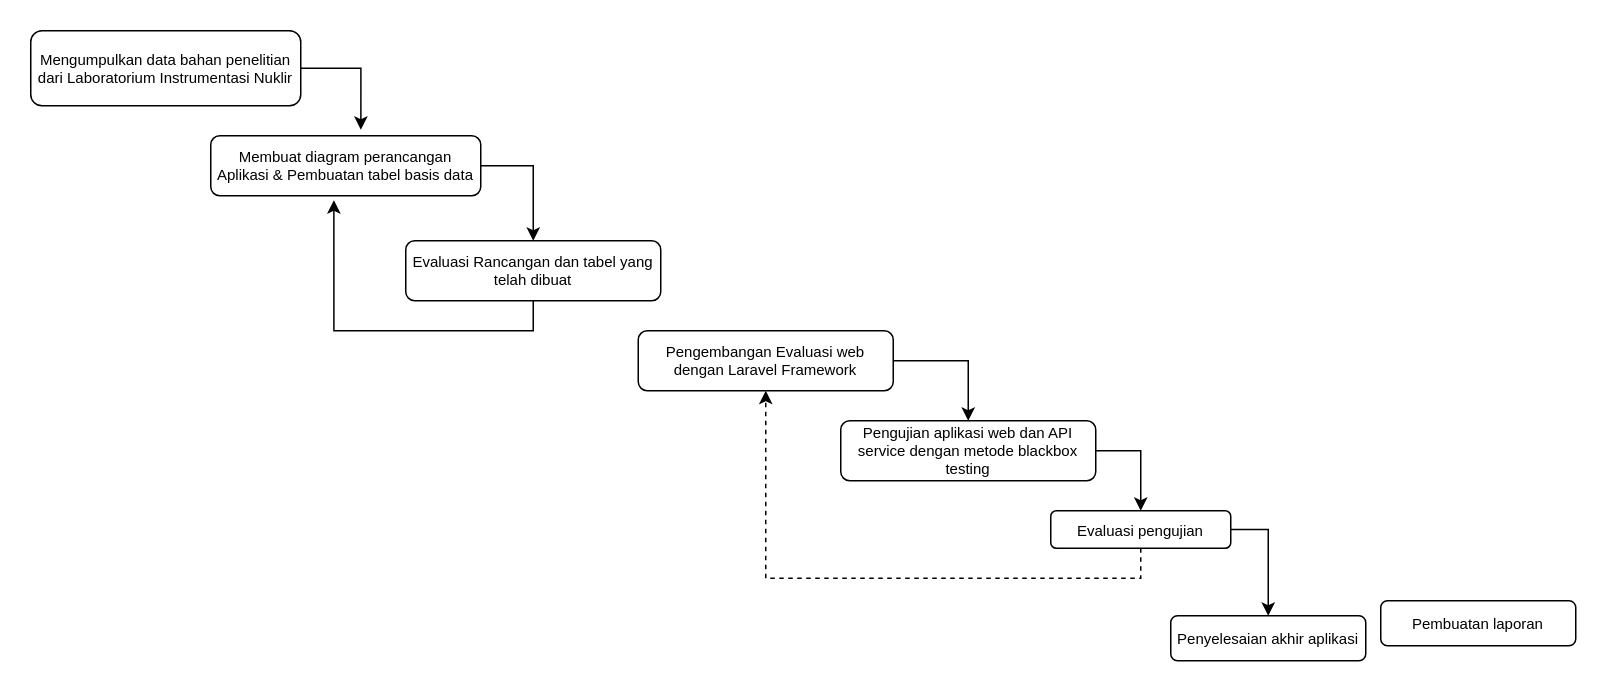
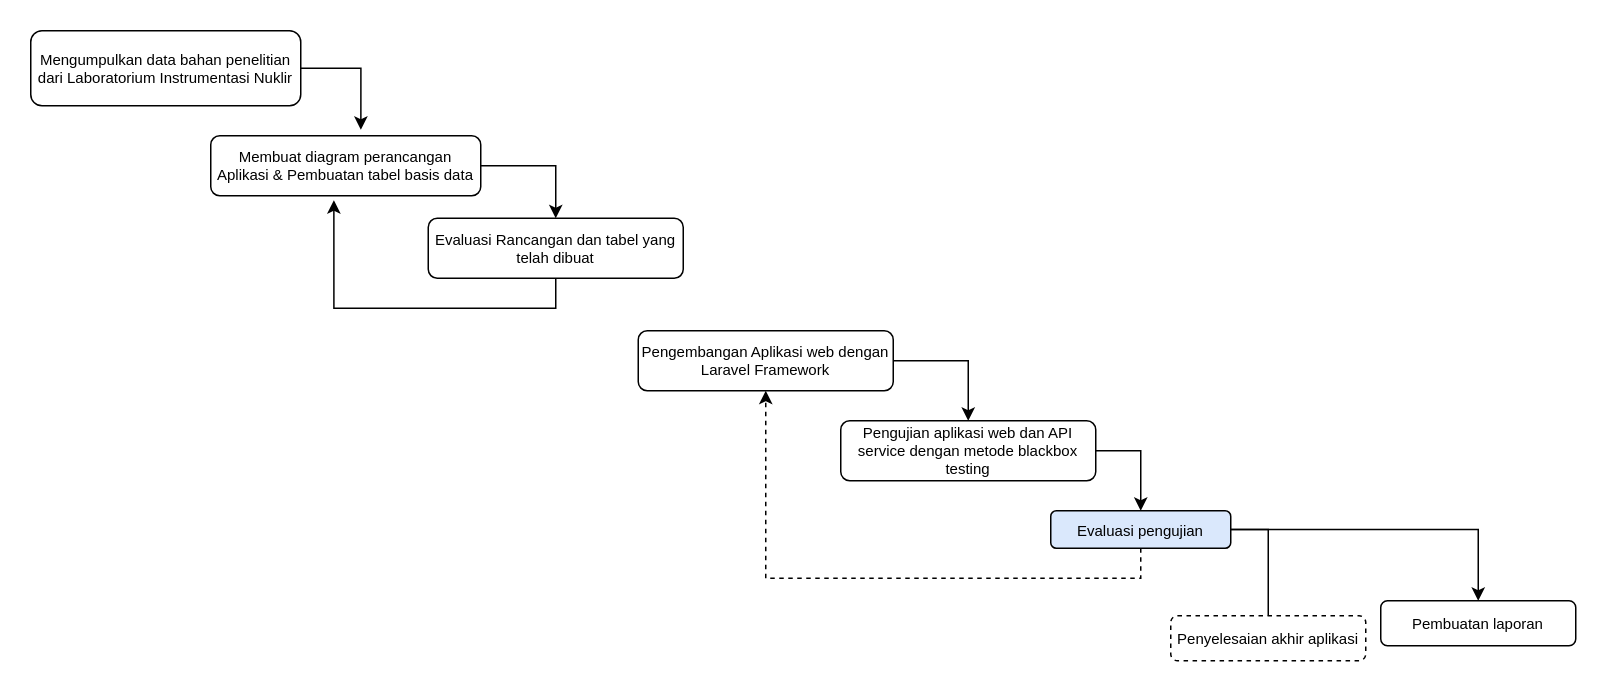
node "Evaluasi Rancangan dan tabel yang telah dibuat": moved (533, 271) -> (556, 248)
node "Pengembangan Evaluasi web dengan Laravel Framework": label "Pengembangan Evaluasi web dengan Laravel Framework" -> "Pengembangan Aplikasi web dengan Laravel Framework"
node "Evaluasi pengujian": fillcolor #ffffff -> #dae8fc
edge "Evaluasi pengujian" -> "Pembuatan laporan": added
edge "Evaluasi pengujian" -> "Penyelesaian akhir aplikasi": arrowhead classic -> none
node "Penyelesaian akhir aplikasi": style solid -> dashed
